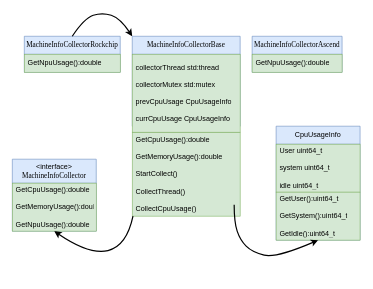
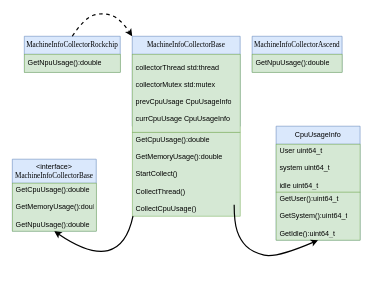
edge "MachineInfoCollectorRockchip" -> "MachineInfoCollectorBase": style solid -> dashed
node "<interface> MachineInfoCollector": label "<interface> MachineInfoCollector" -> "<interface> MachineInfoCollectorBase"
